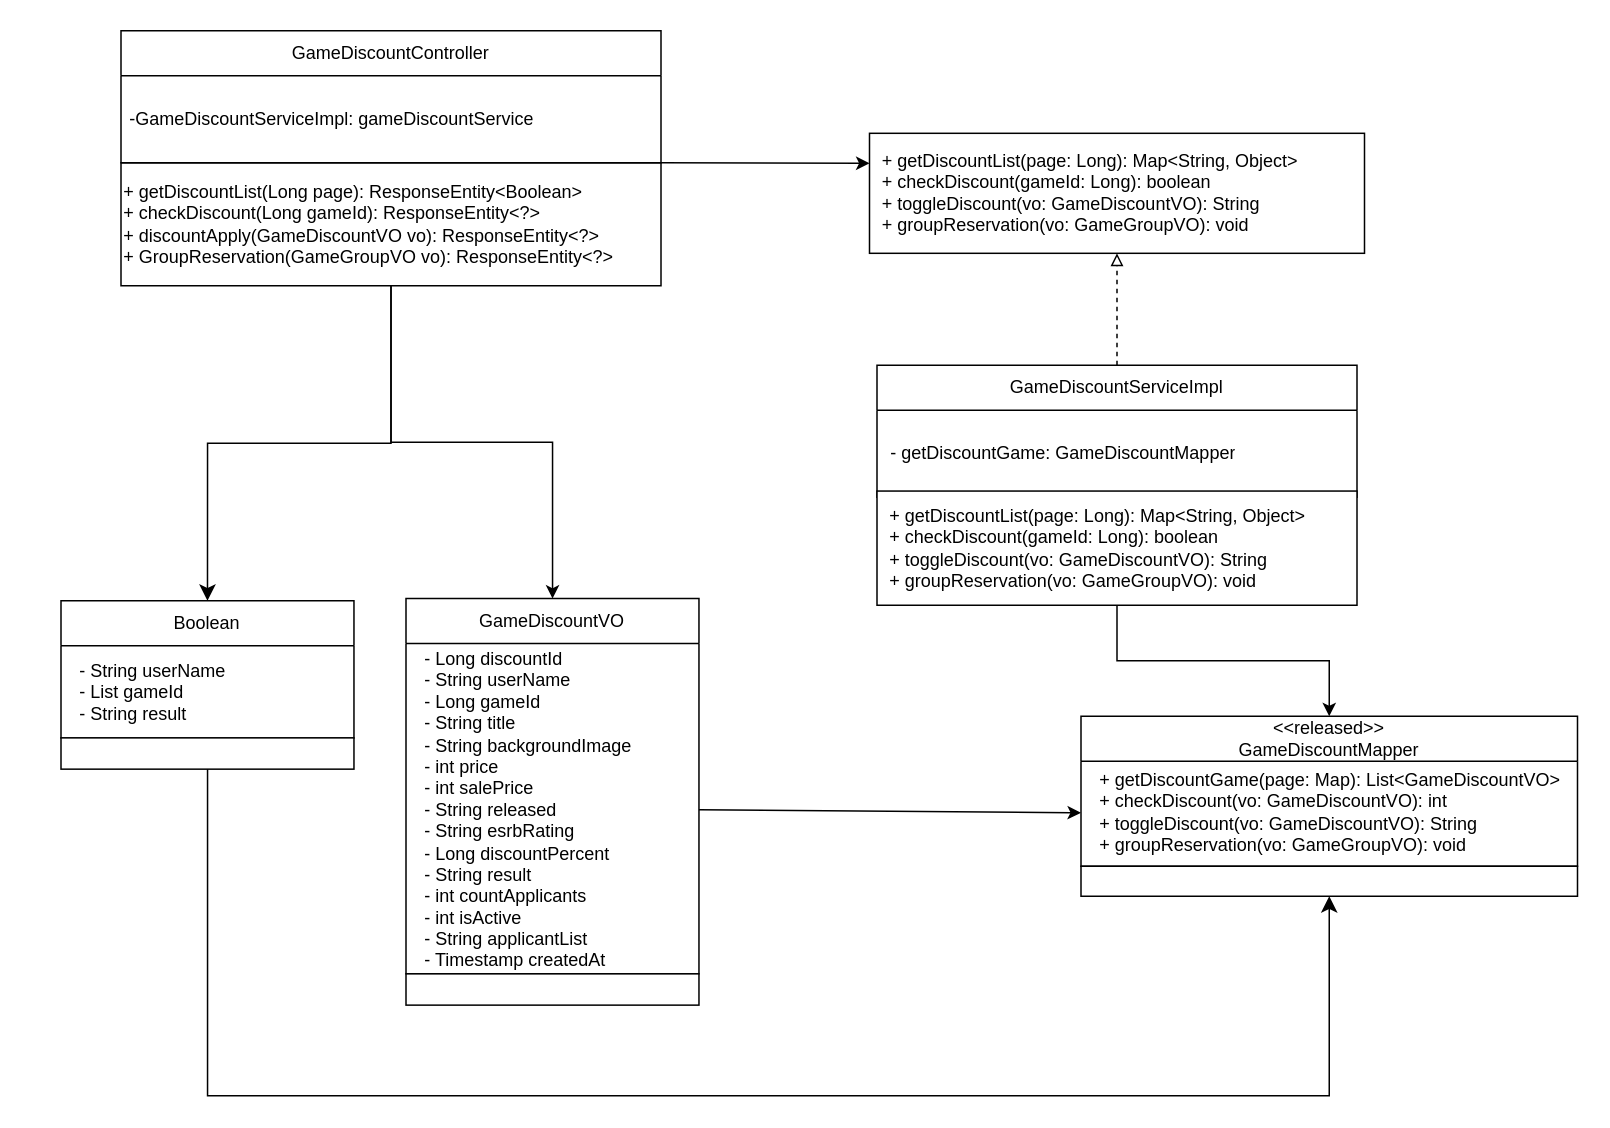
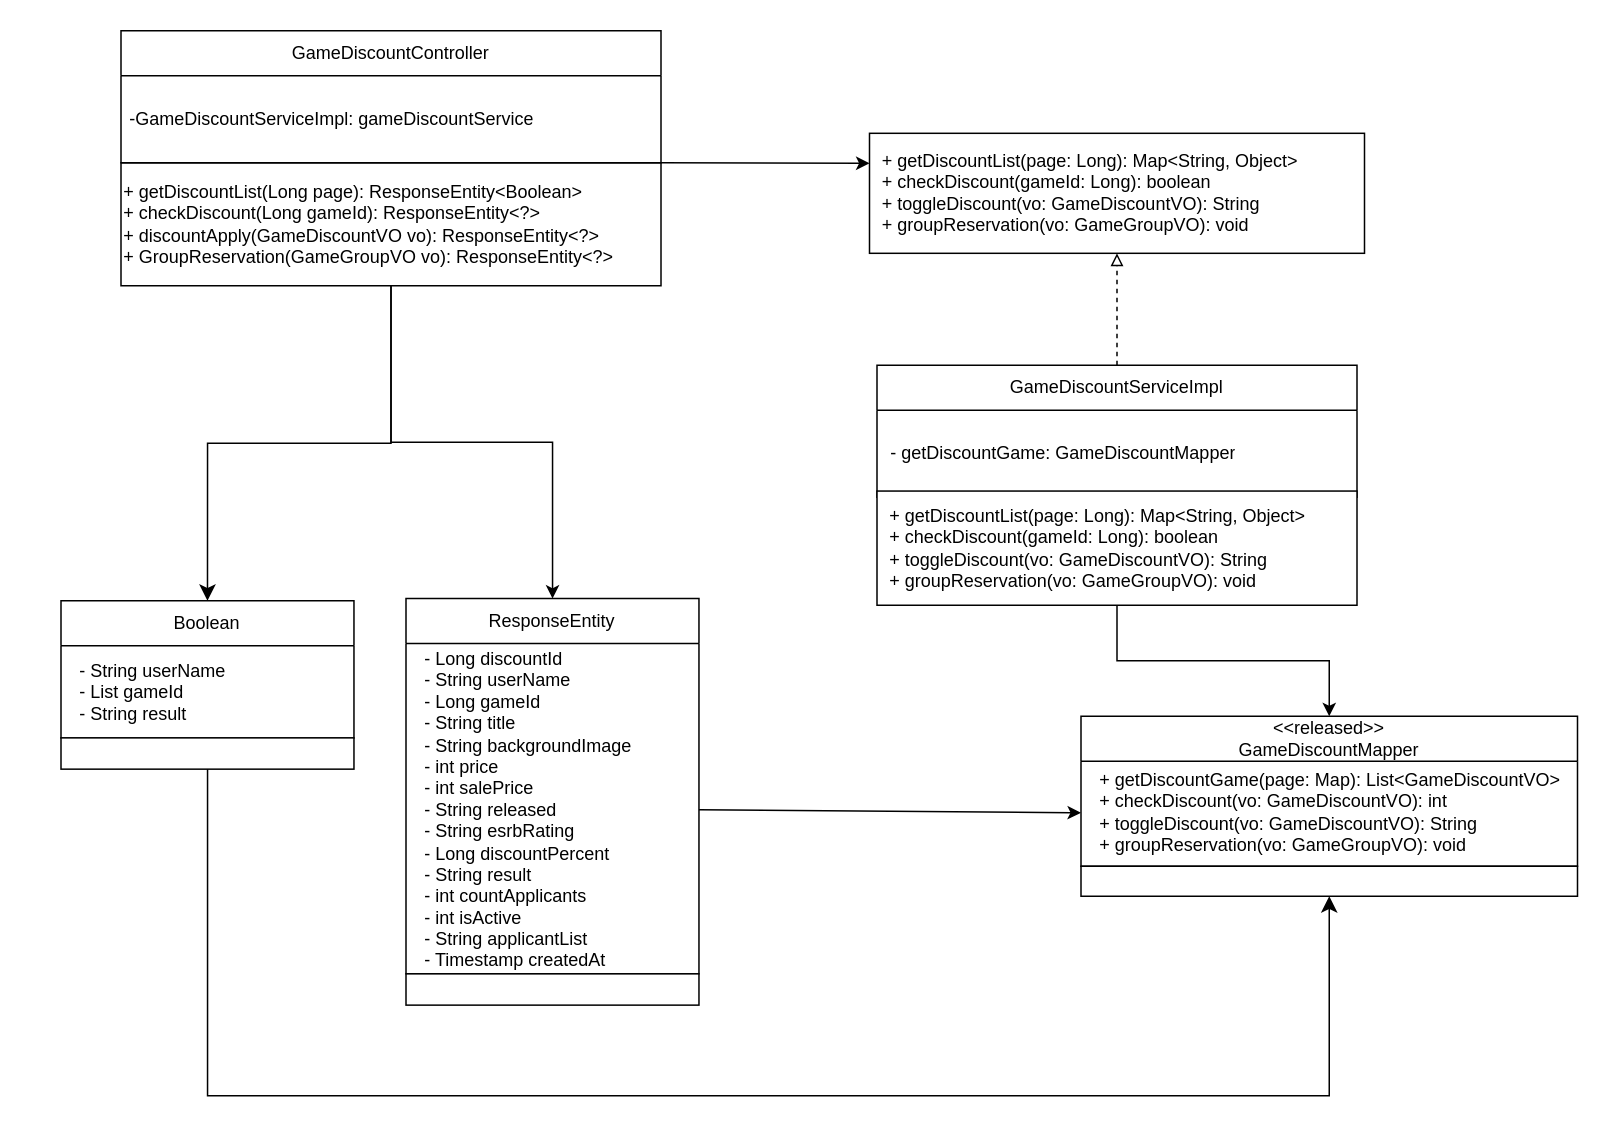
node "GameDiscountVO": label "GameDiscountVO" -> "ResponseEntity"
